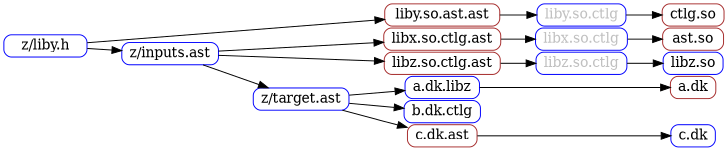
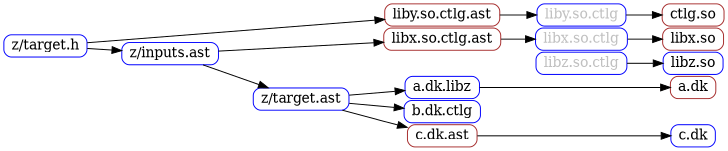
node "liby.so.ast.ast": label "liby.so.ast.ast" -> "liby.so.ctlg.ast"
node "ast.so": label "ast.so" -> "libx.so"
node "z/liby.h": label "z/liby.h" -> "z/target.h"
node "libz.so.ctlg.ast": removed
